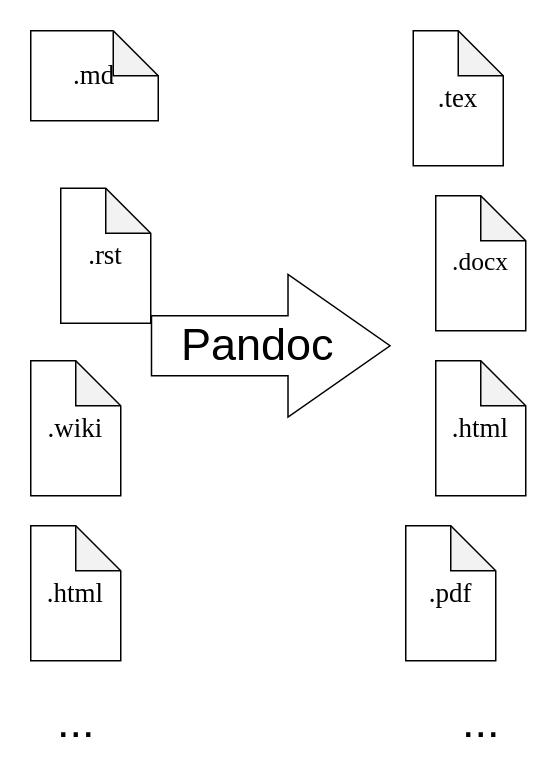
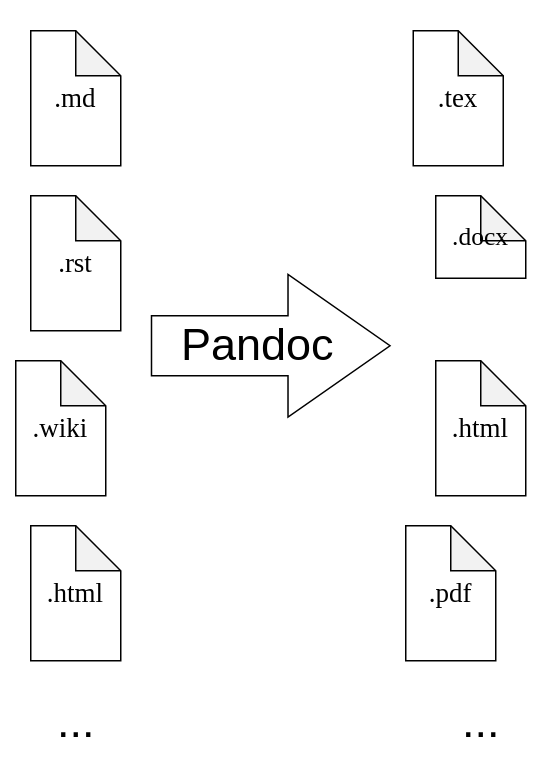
node ".md": size 128x90 -> 90x135
node ".rst": moved (106, 256) -> (76, 263)
node ".docx": size 90x135 -> 90x83
node ".wiki": moved (76, 428) -> (61, 428)
